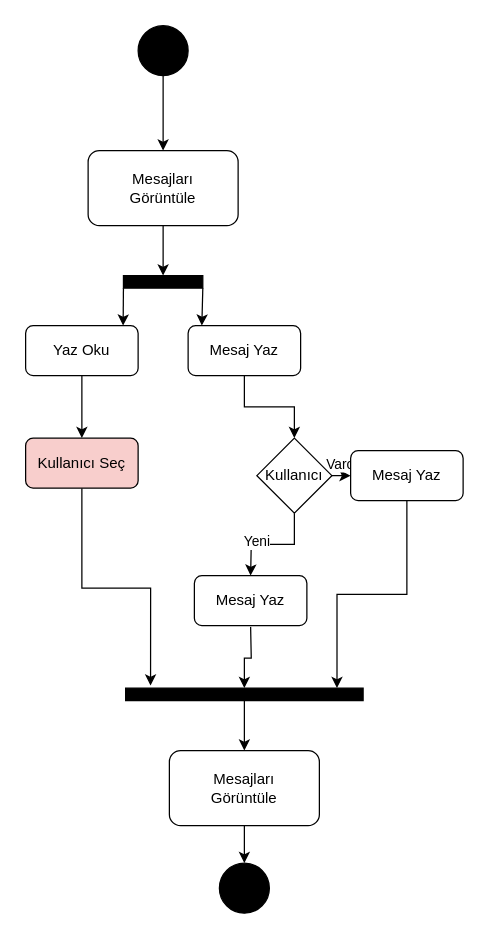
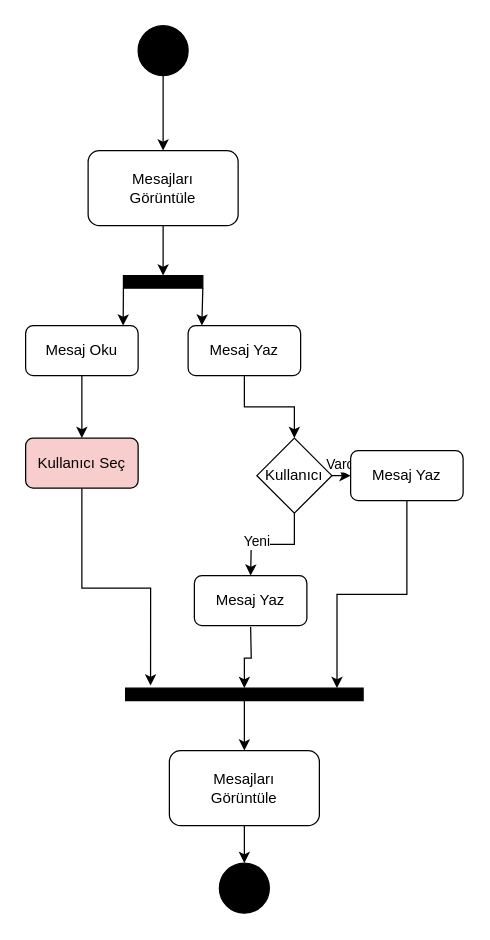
node "Yaz Oku": label "Yaz Oku" -> "Mesaj Oku"
